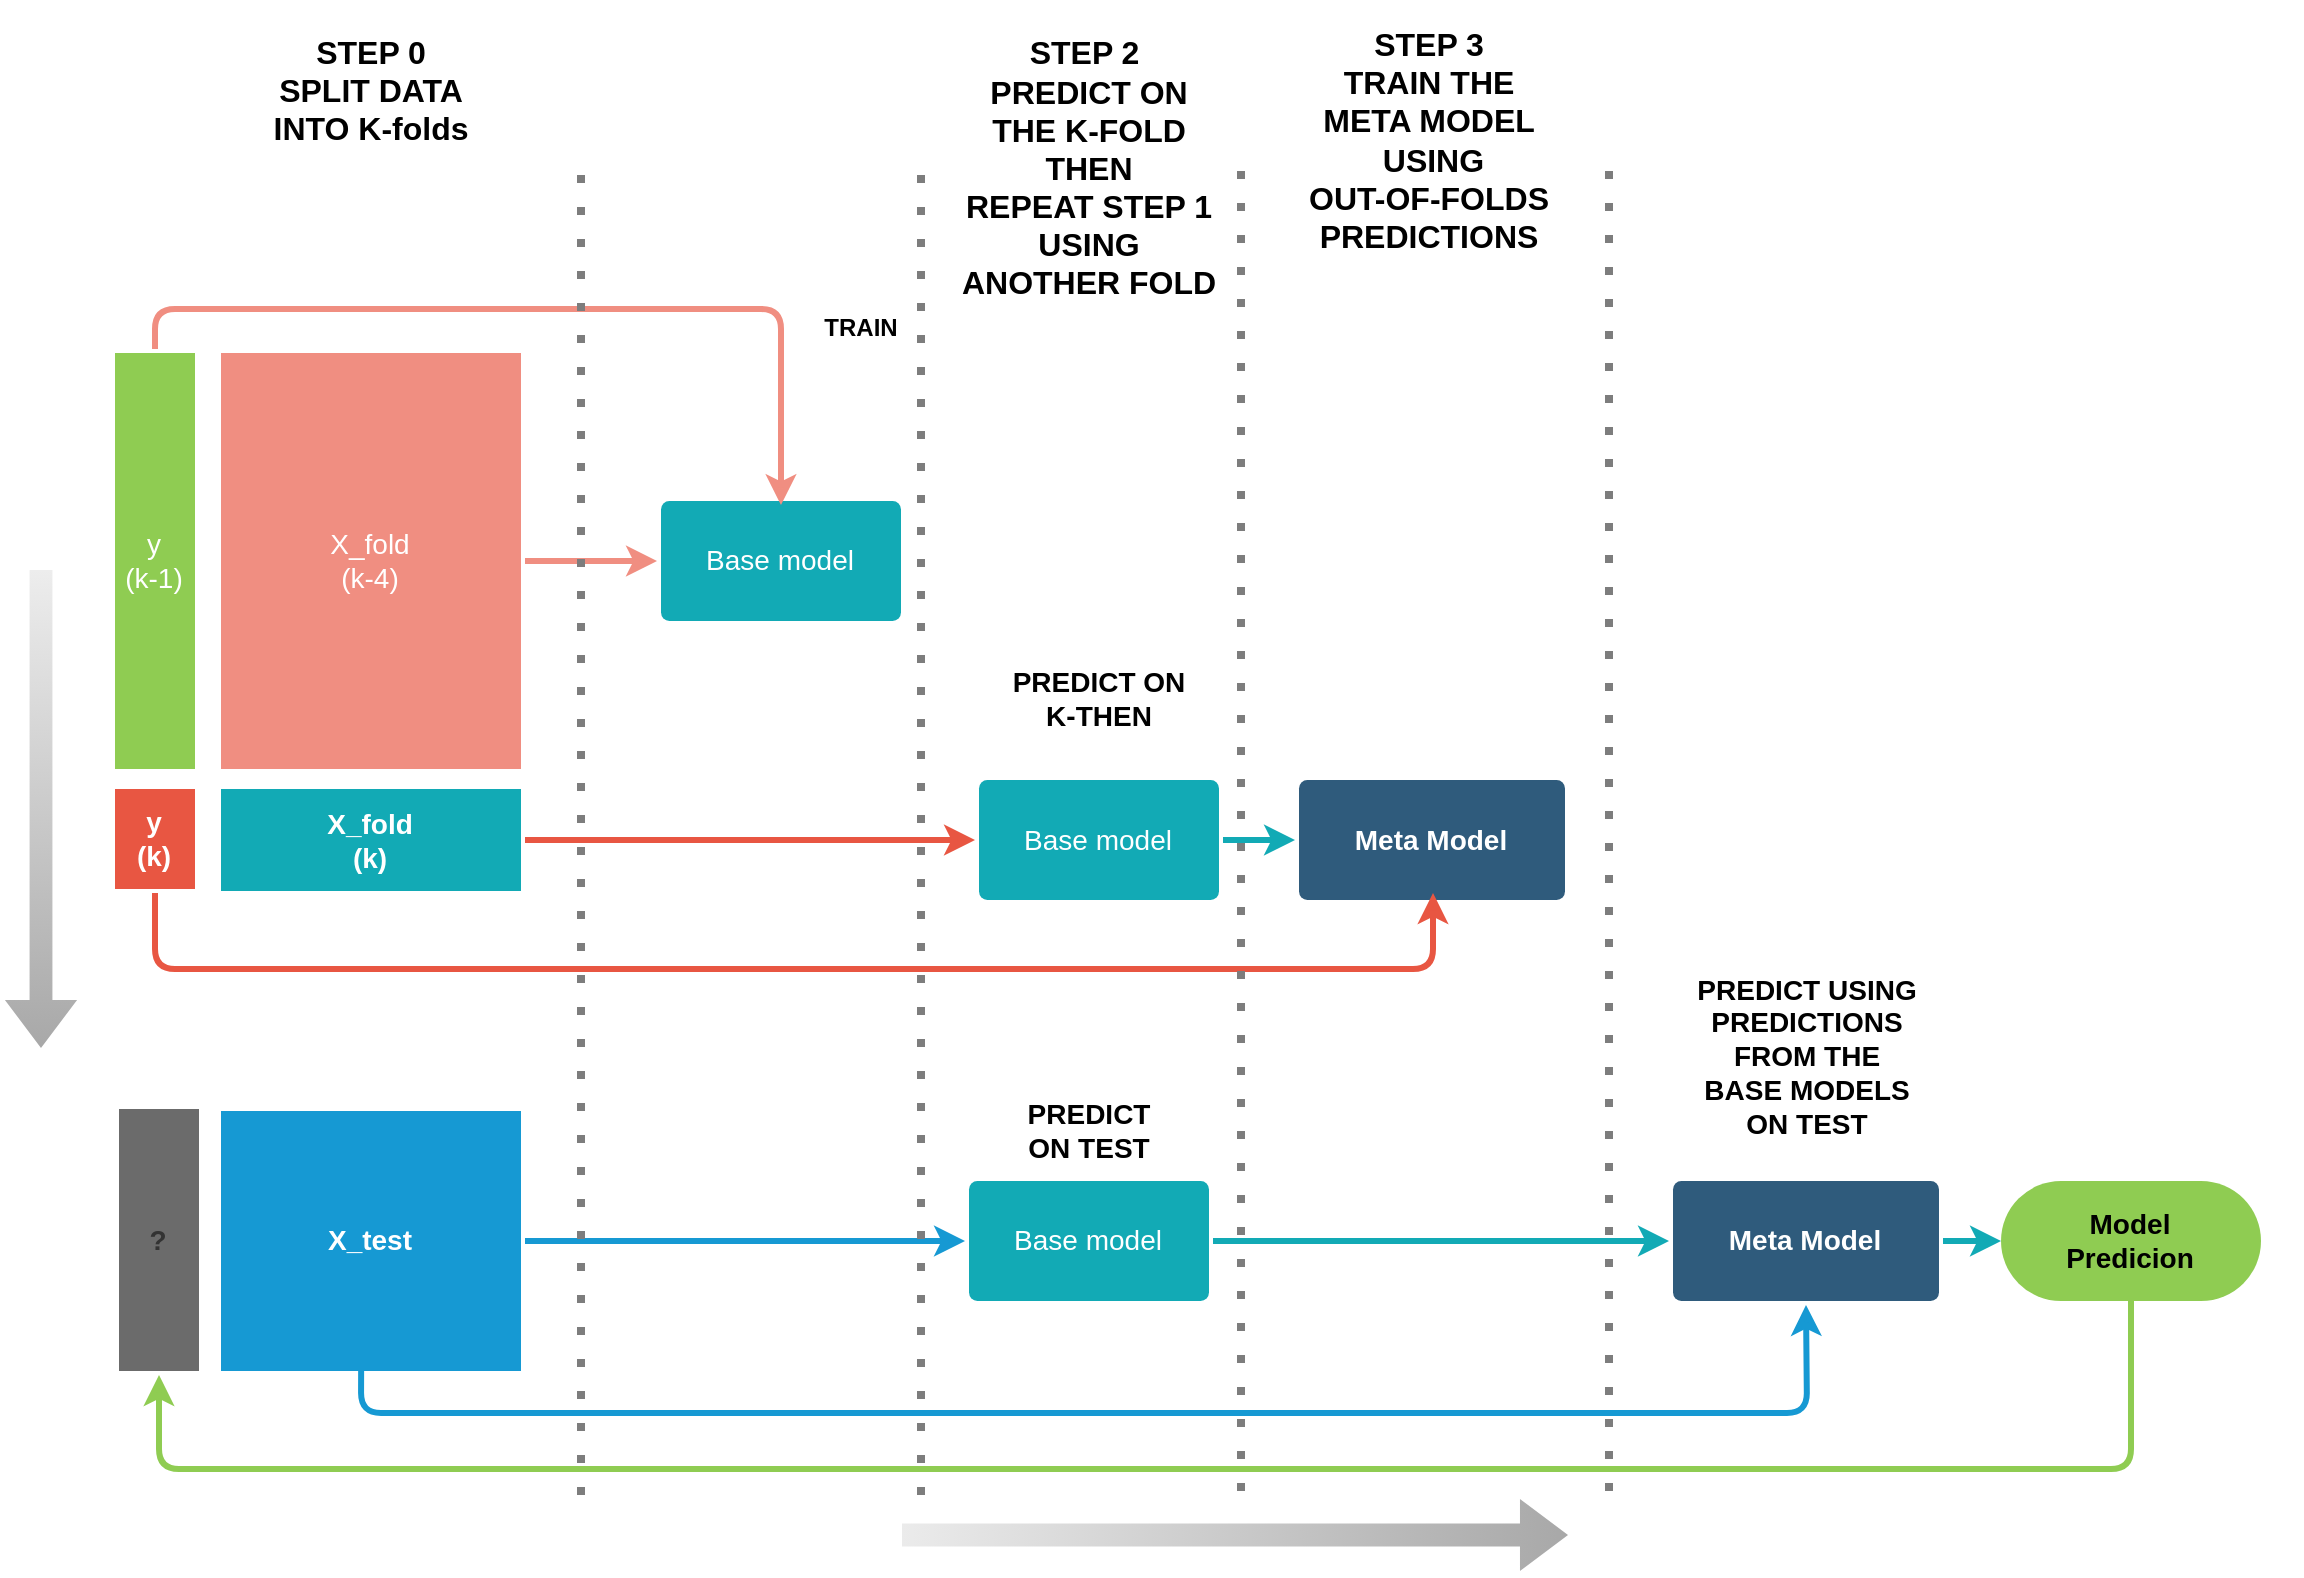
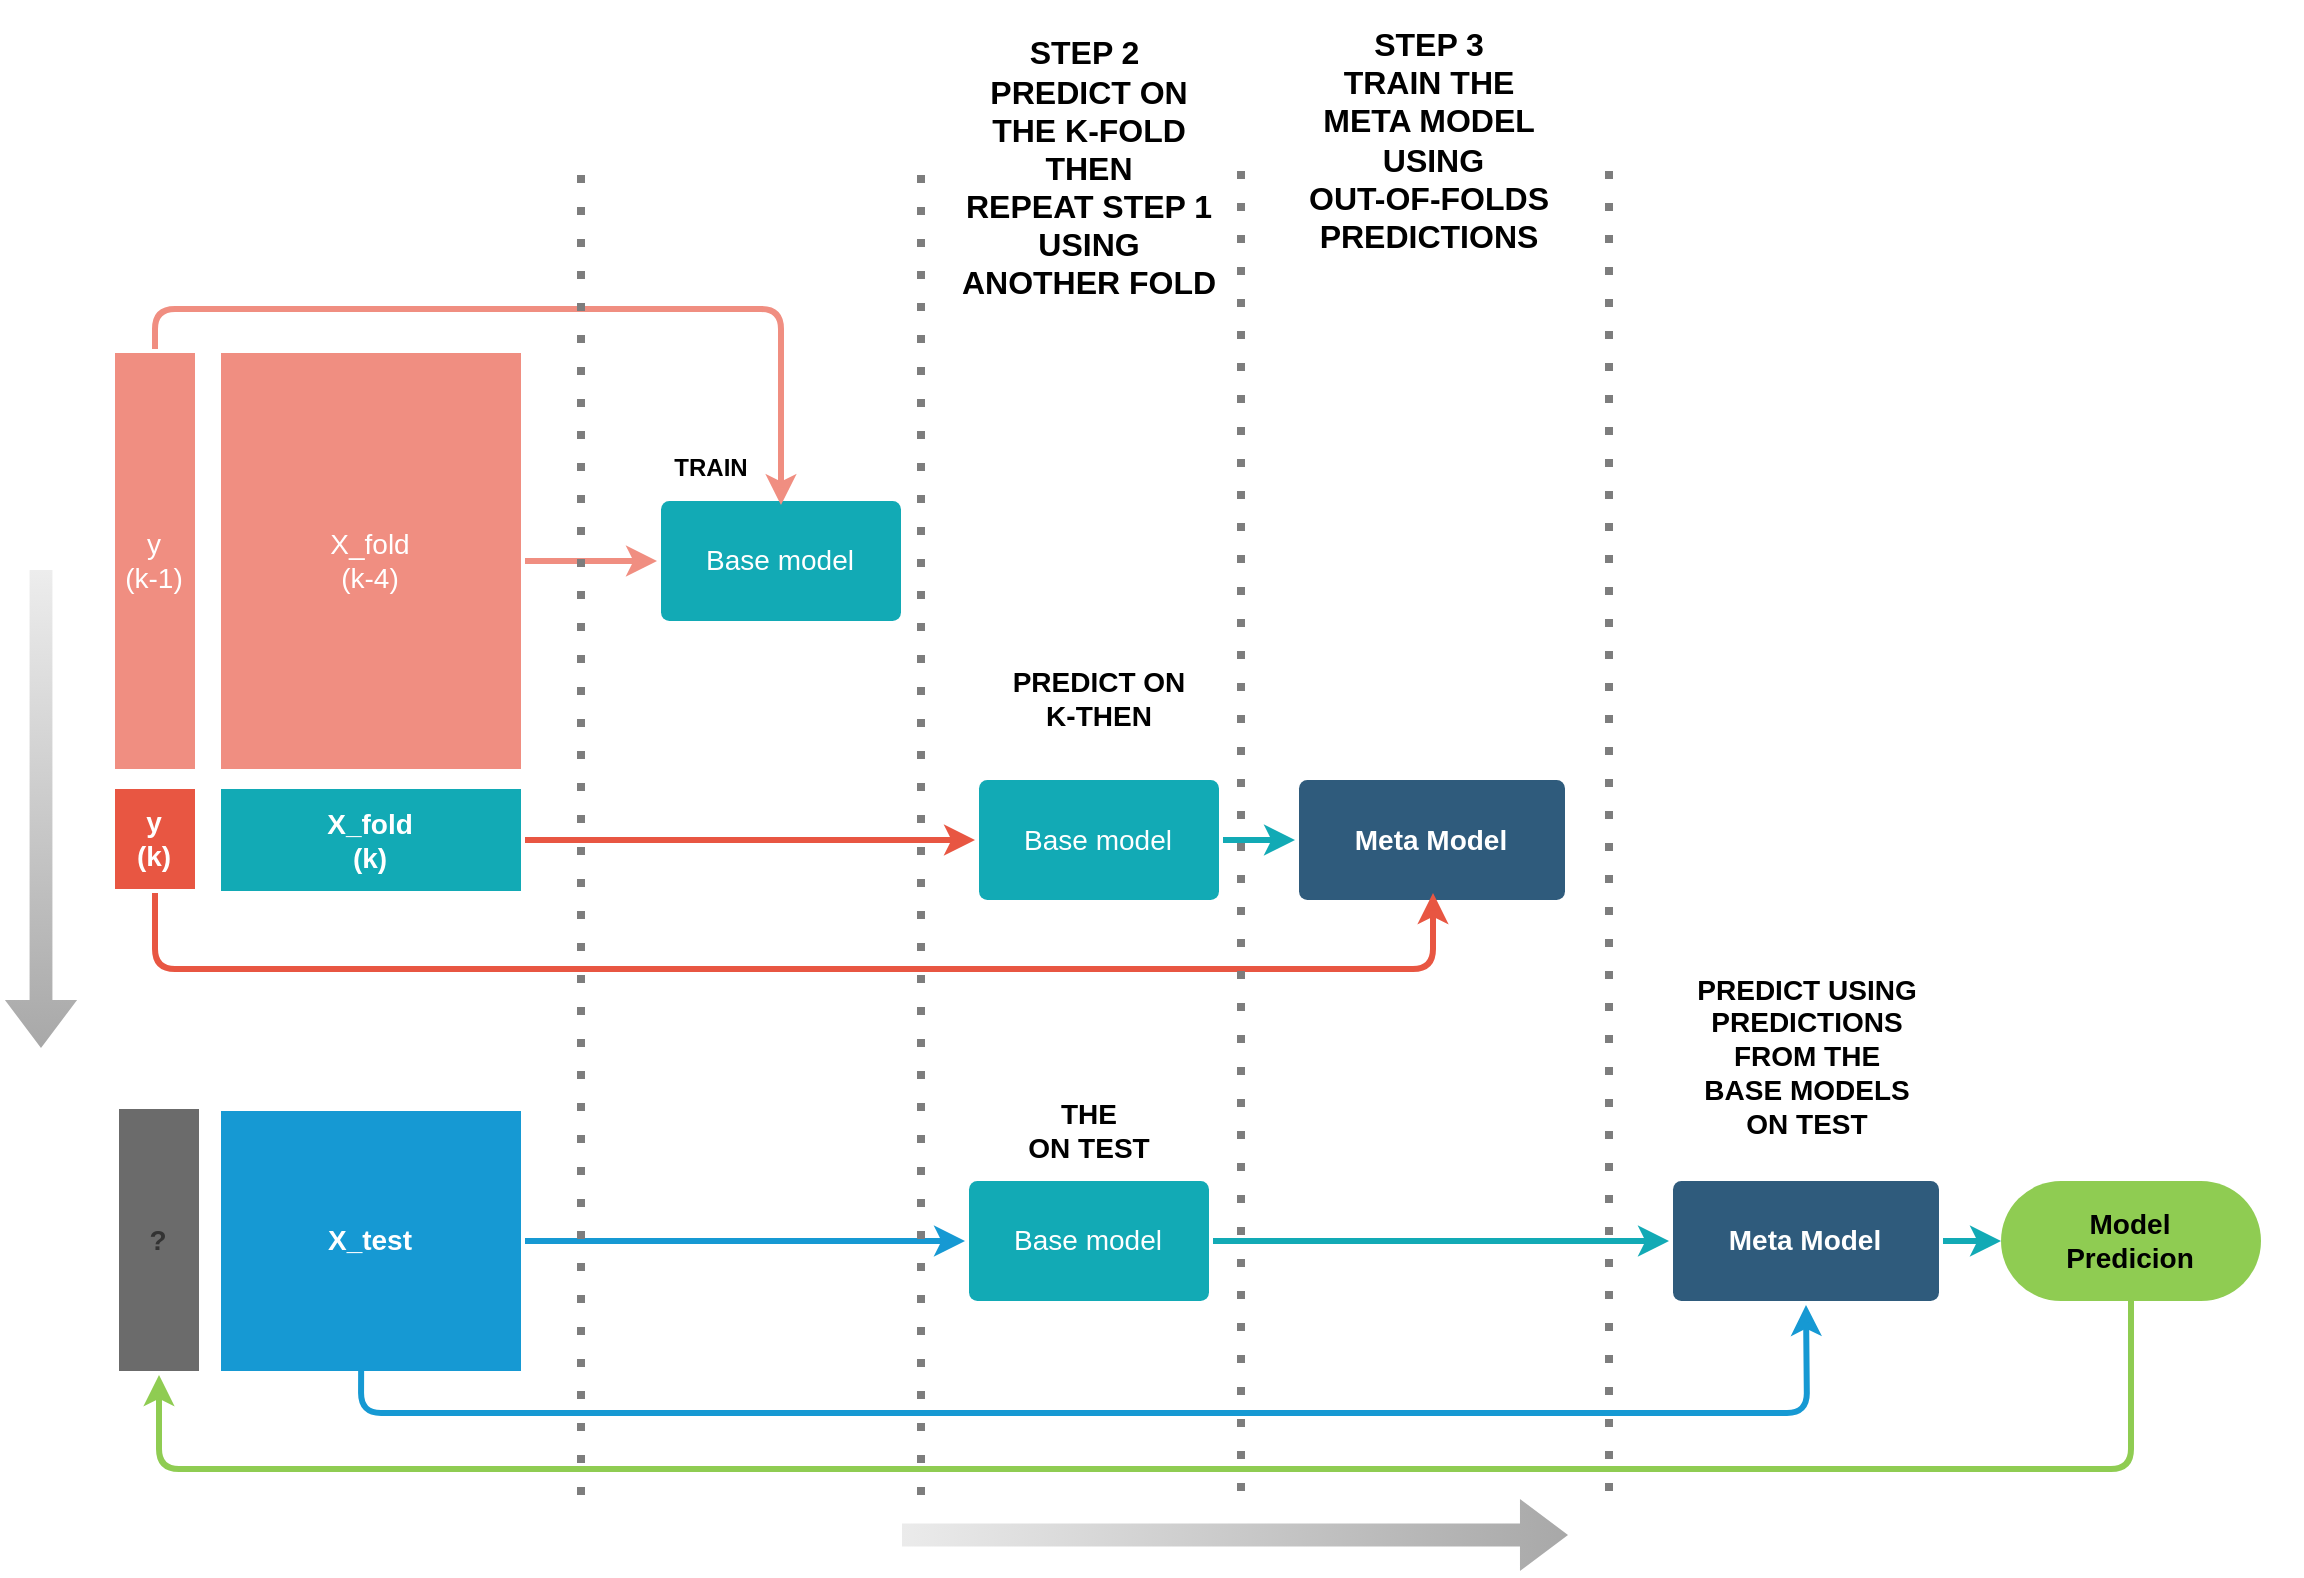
node "STEP 0 SPLIT DATA INTO K-folds": removed
node "TRAIN": moved (861, 329) -> (711, 469)
node "y (k-1)": fillcolor #8fcc52 -> #f08e81
node "PREDICT ON TEST": label "PREDICT ON TEST" -> "THE ON TEST"
